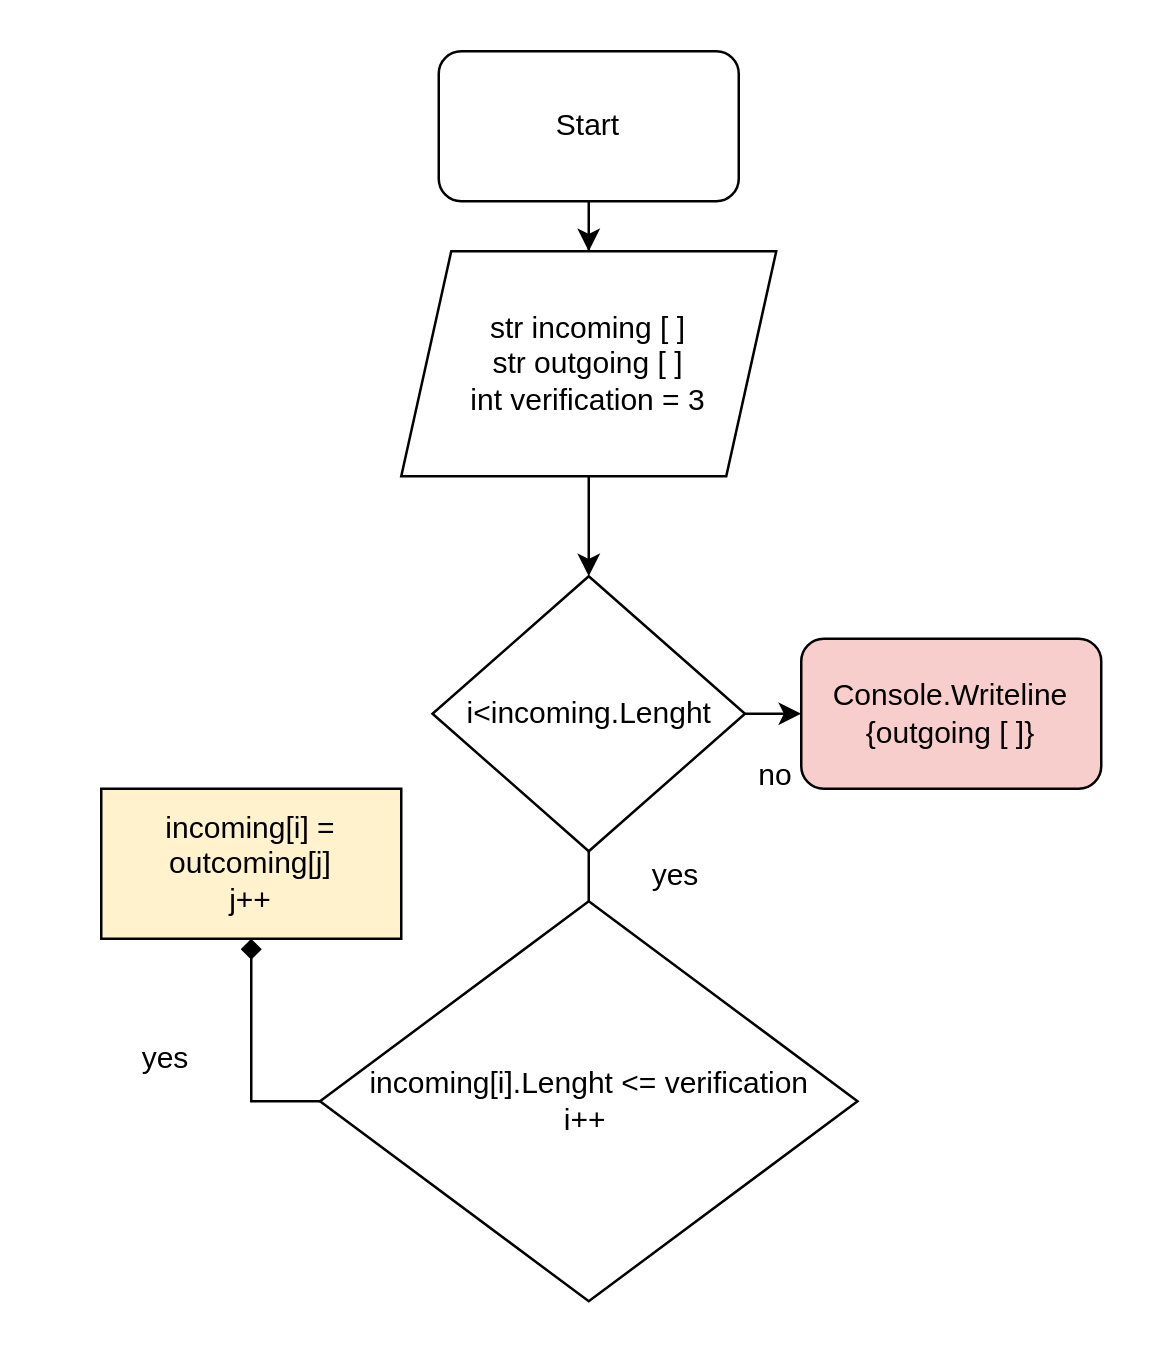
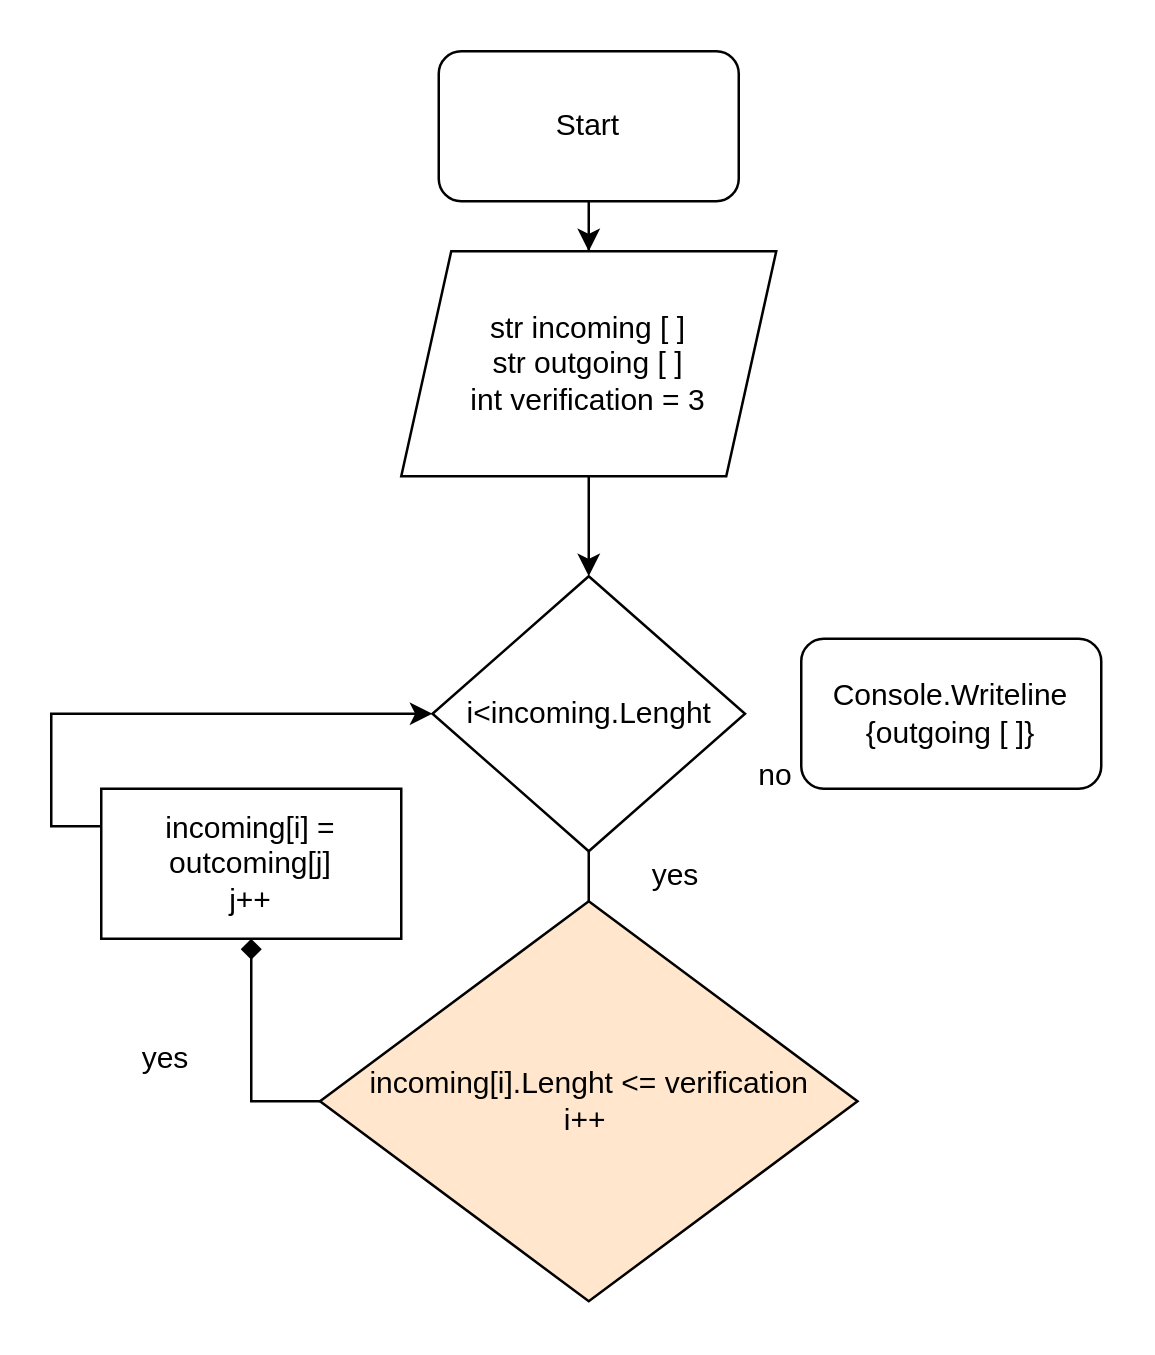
edge "incoming[i] = outcoming[j] j++" -> "i<incoming.Lenght": added
edge "i<incoming.Lenght" -> "Console.Writeline {outgoing [ ]}": removed
node "Console.Writeline {outgoing [ ]}": fillcolor #f8cecc -> #ffffff
node "incoming[i] = outcoming[j] j++": fillcolor #fff2cc -> #ffffff
node "incoming[i].Lenght <= verification i++": fillcolor #ffffff -> #ffe6cc
